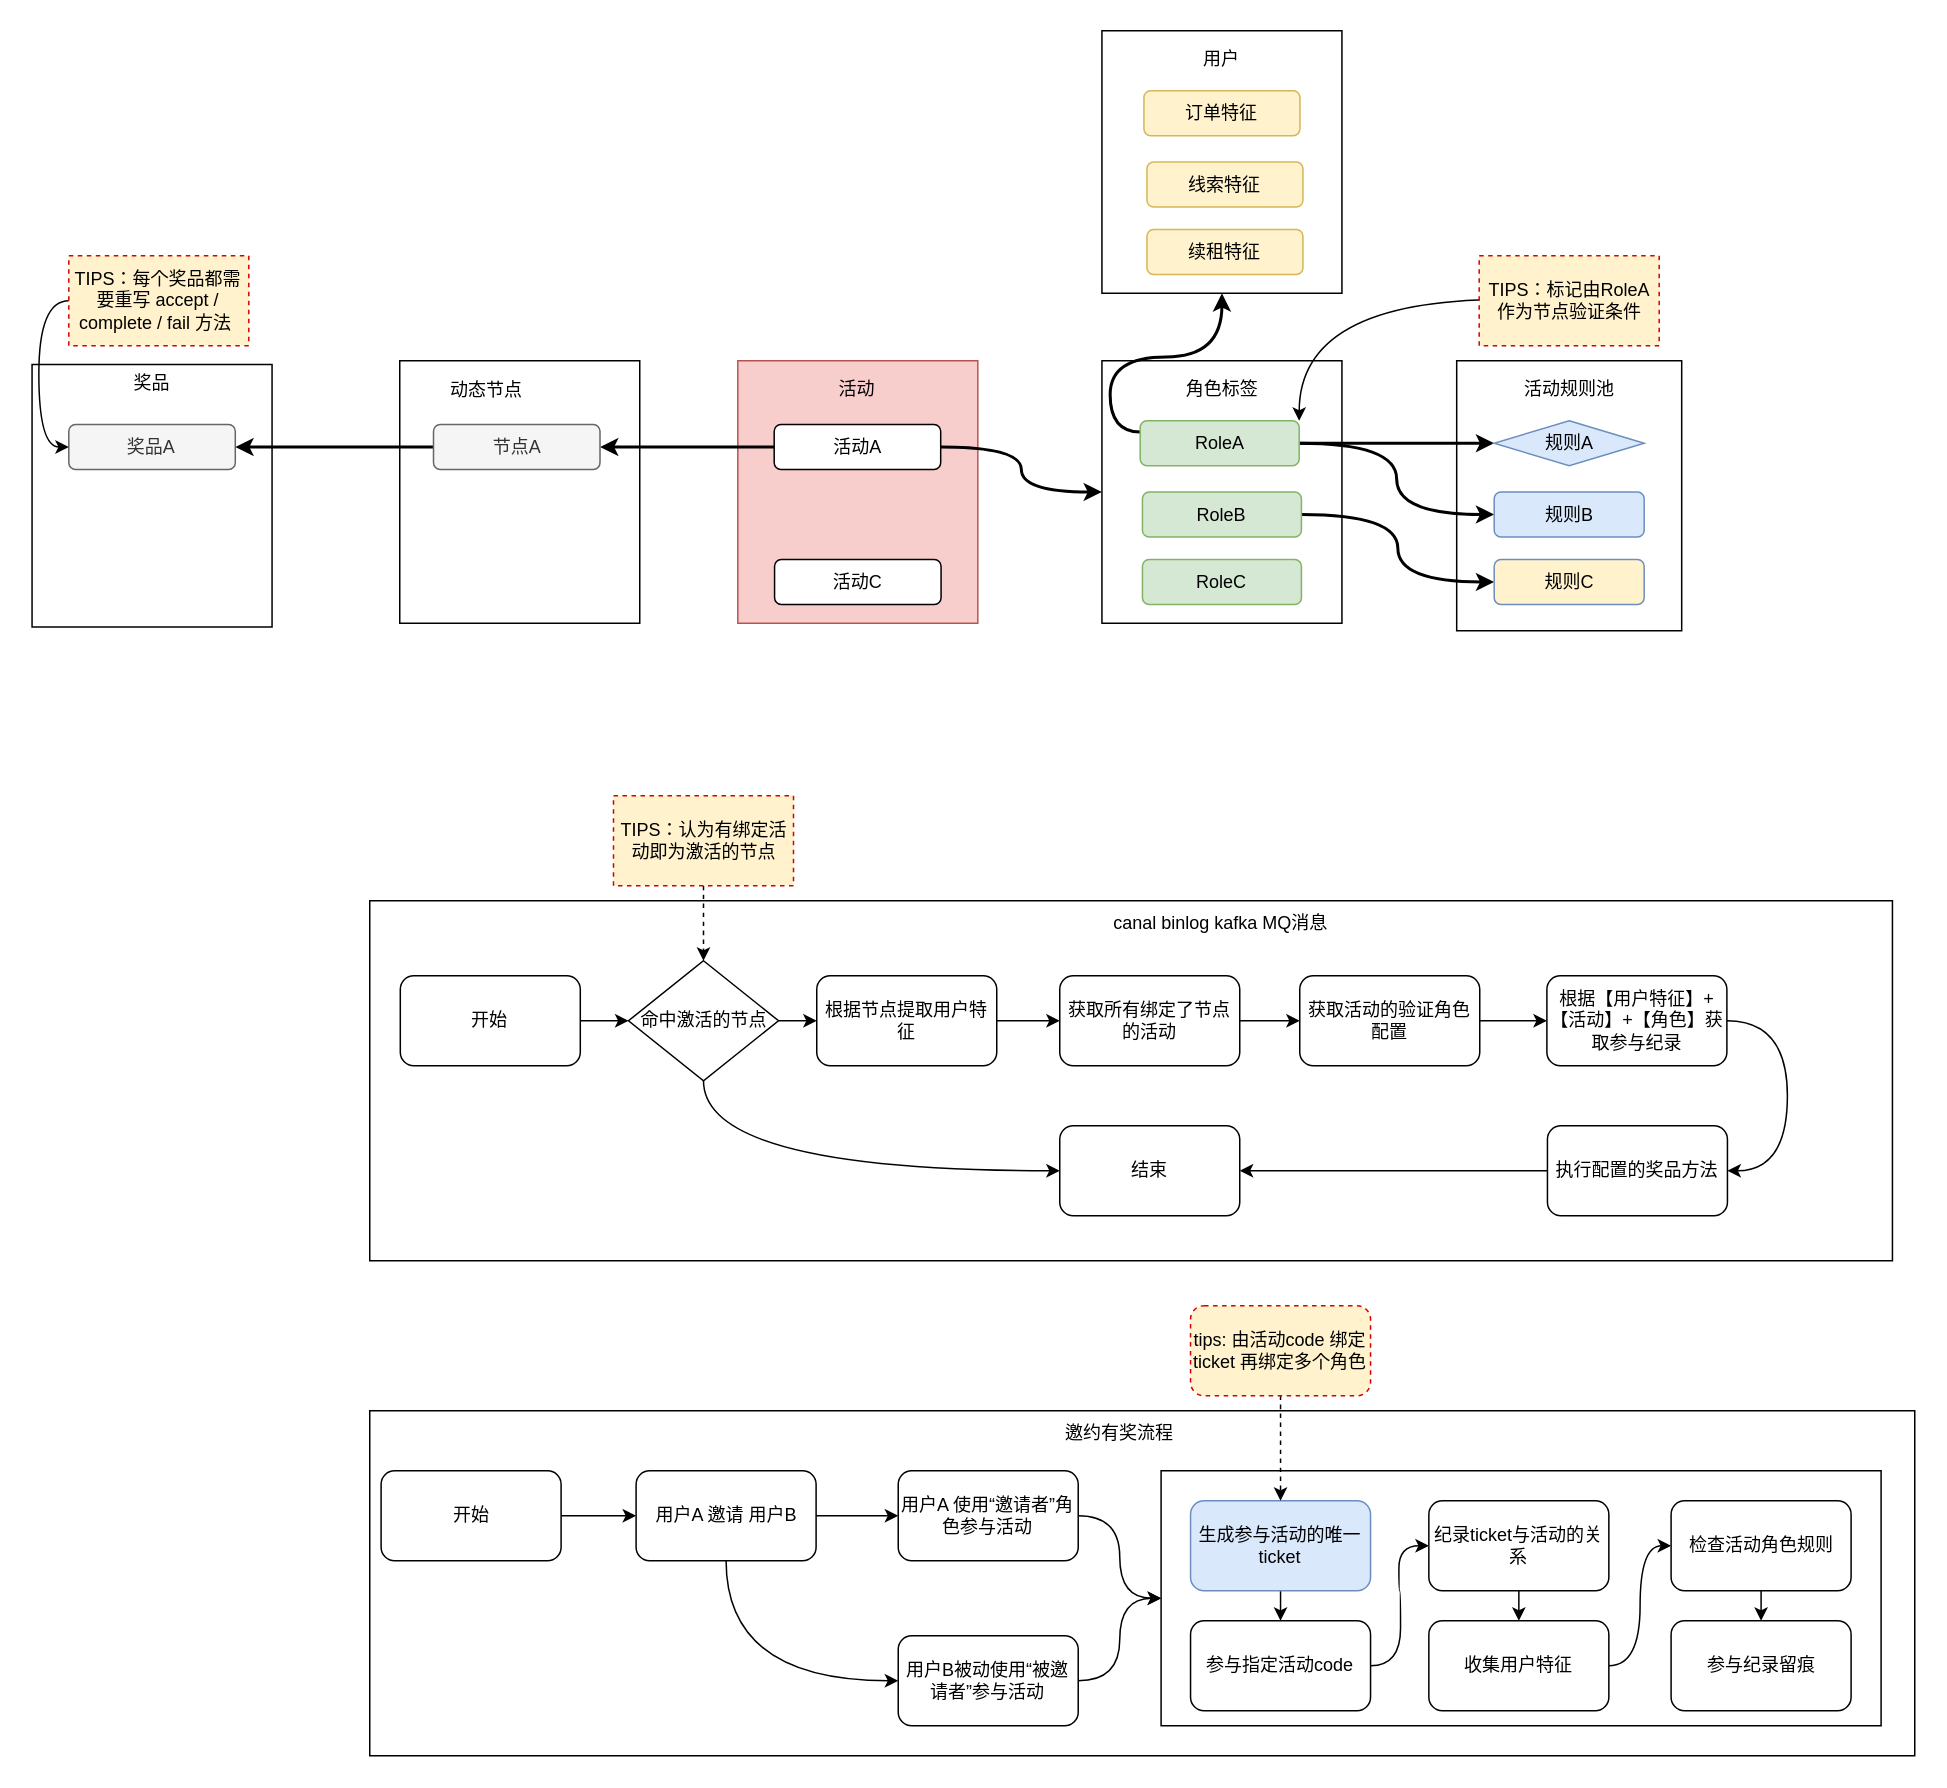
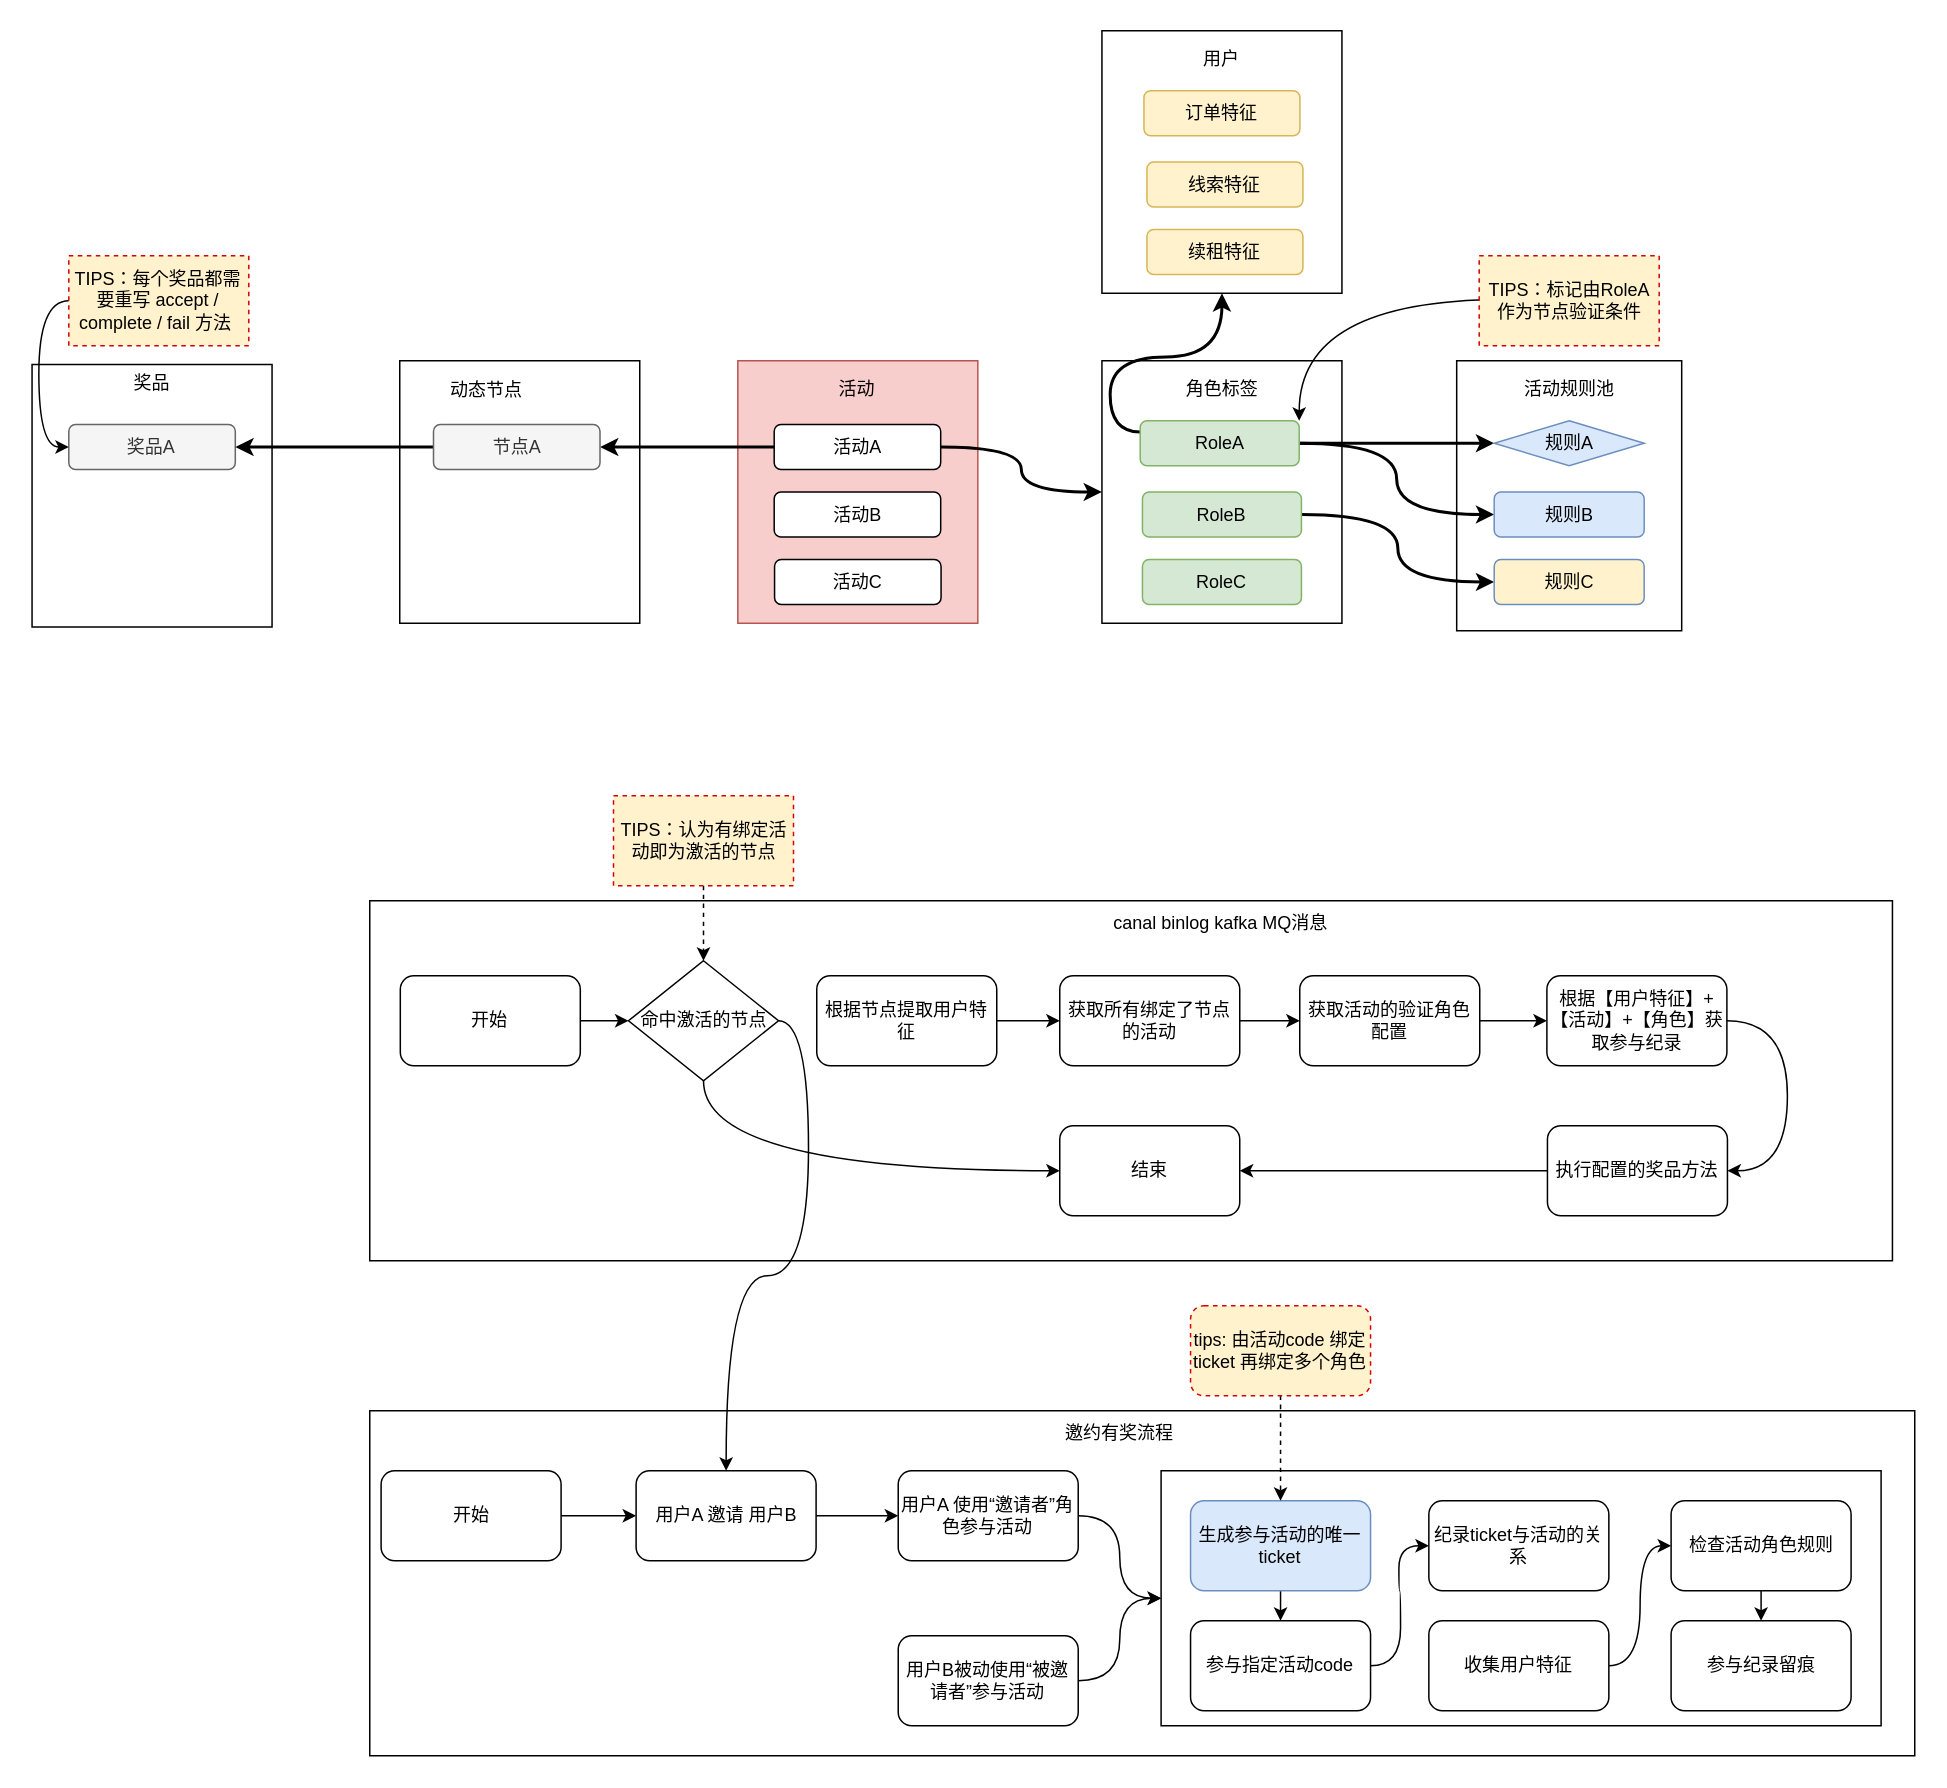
node "活动B": added
edge "命中激活的节点" -> "根据节点提取用户特征": now "命中激活的节点" -> "用户A 邀请 用户B"
edge "纪录ticket与活动的关系" -> "收集用户特征": removed
edge "用户A 邀请 用户B" -> "用户B被动使用“被邀请者”参与活动": removed
